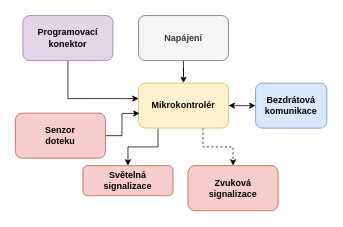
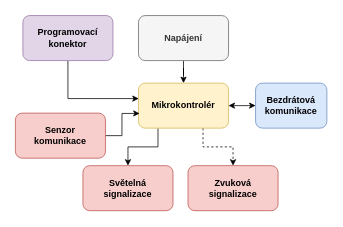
node "Senzor doteku": label "Senzor doteku" -> "Senzor komunikace"
node "Světelná signalizace": size 90x30 -> 90x45
